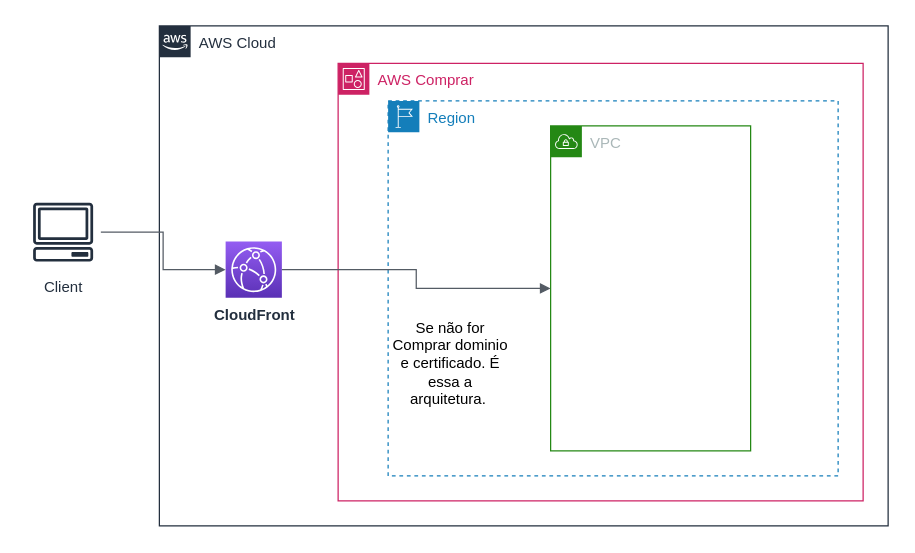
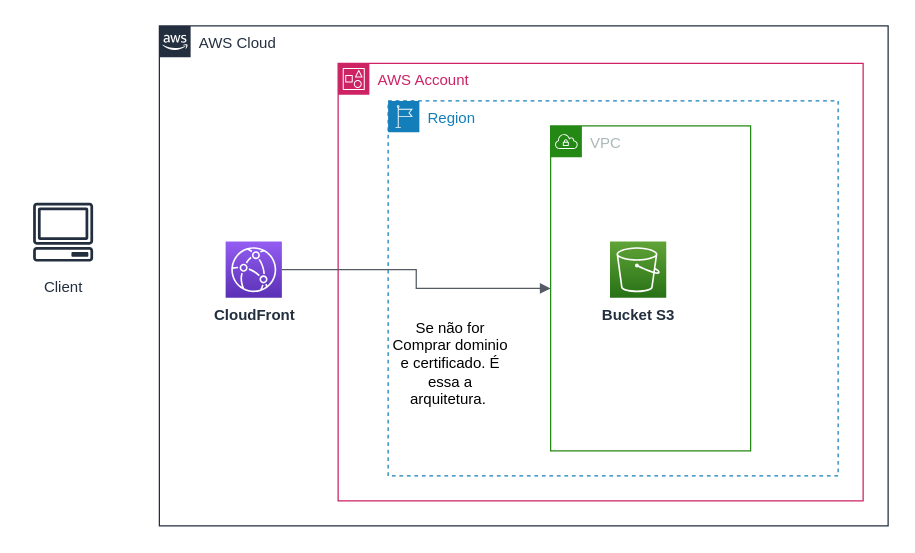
node "AWS Comprar": label "AWS Comprar" -> "AWS Account"
edge "Client" -> "CloudFront": removed
node "Bucket S3": added
